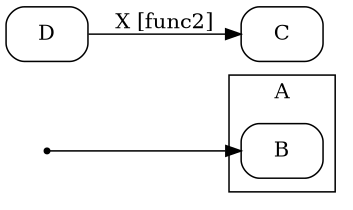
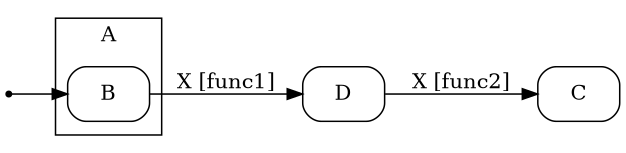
edge "B" -> "D": added, label "X [func1]"
